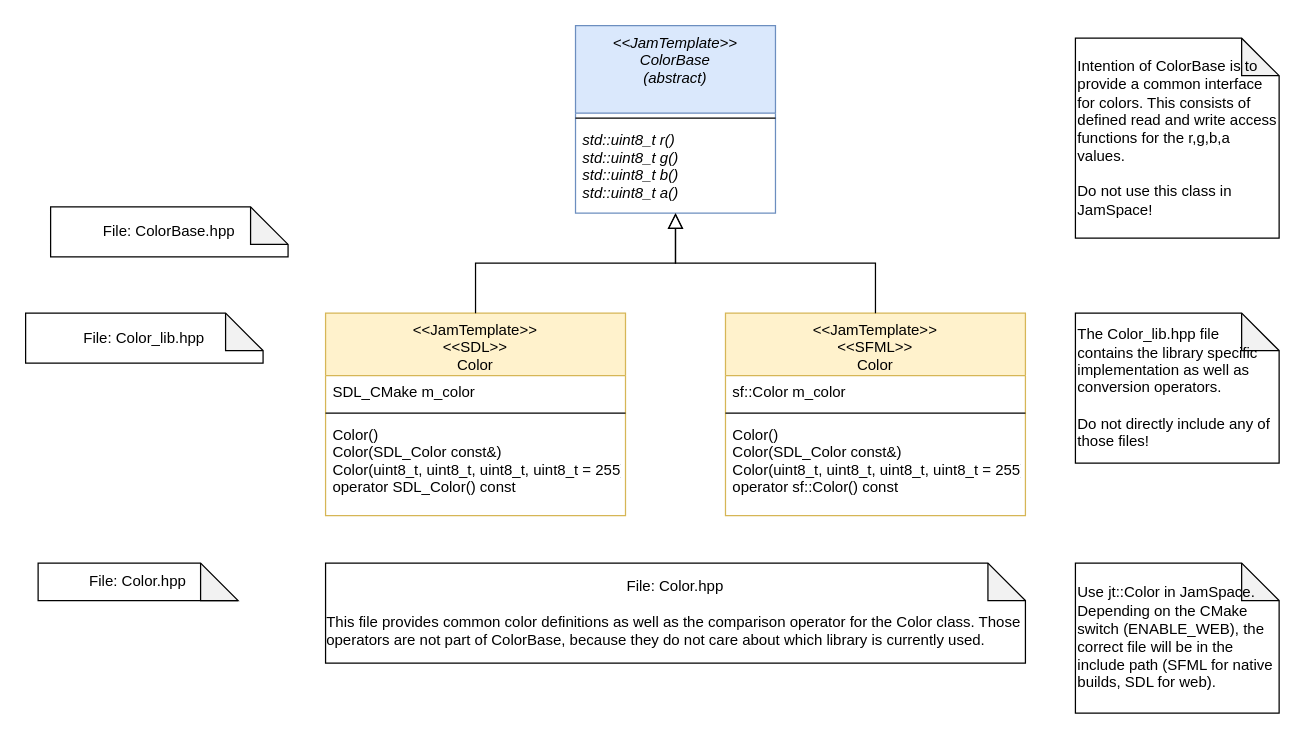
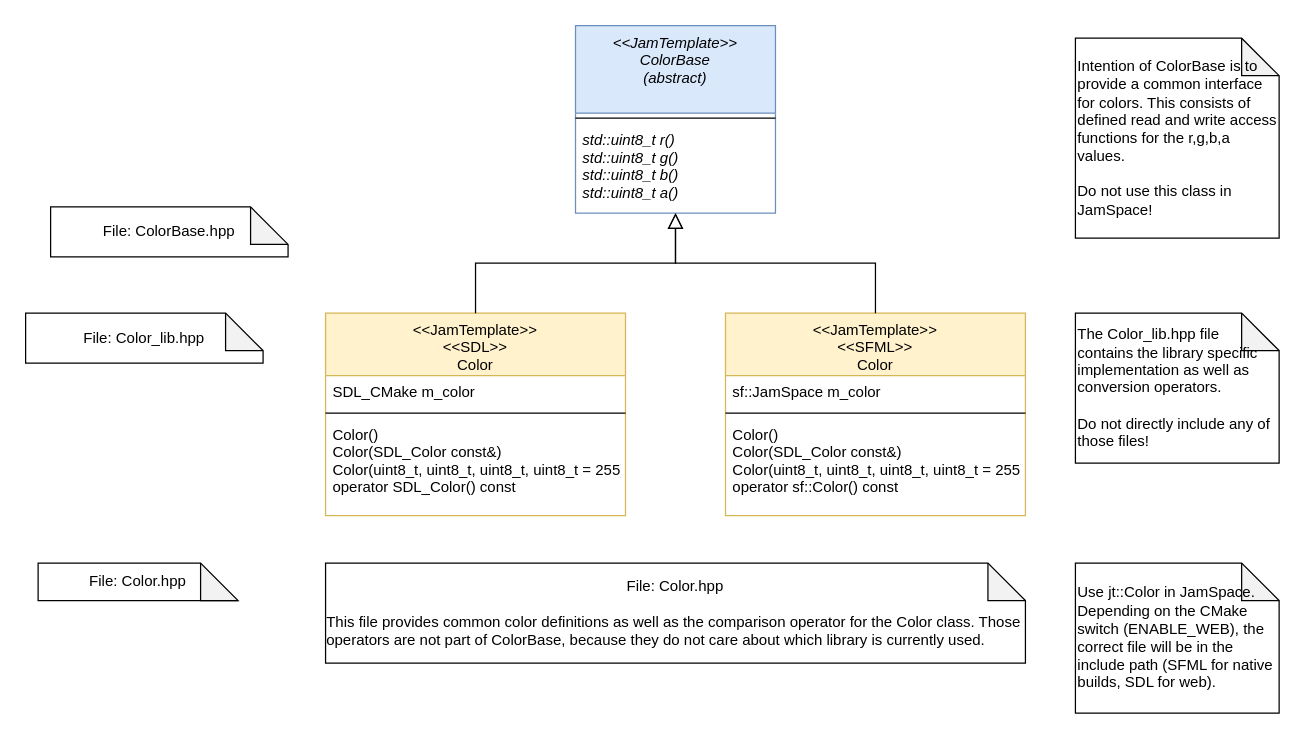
node "sf::Color m_color": label "sf::Color m_color" -> "sf::JamSpace m_color"
